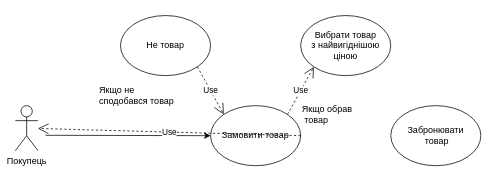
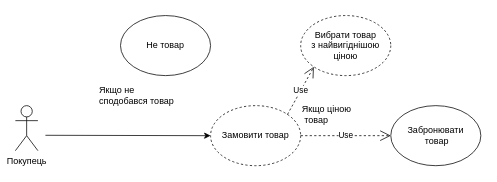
node "Вибрати товар з найвигіднішою ціною": style solid -> dashed
edge "Не товар" -> "Замовити товар": removed, label "Use"
node "Якщо обрав товар": label "Якщо обрав товар" -> "Якщо ціною товар"
edge "Замовити товар" -> "Покупець": now "Замовити товар" -> "Забронювати товар"
node "Замовити товар": style solid -> dashed
